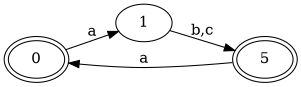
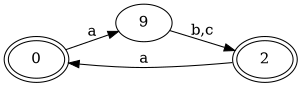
node "1": label "1" -> "9"
node "5": label "5" -> "2"
